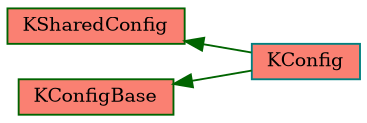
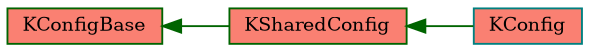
edge "KConfig" -> "KConfigBase": now "KSharedConfig" -> "KConfigBase"
